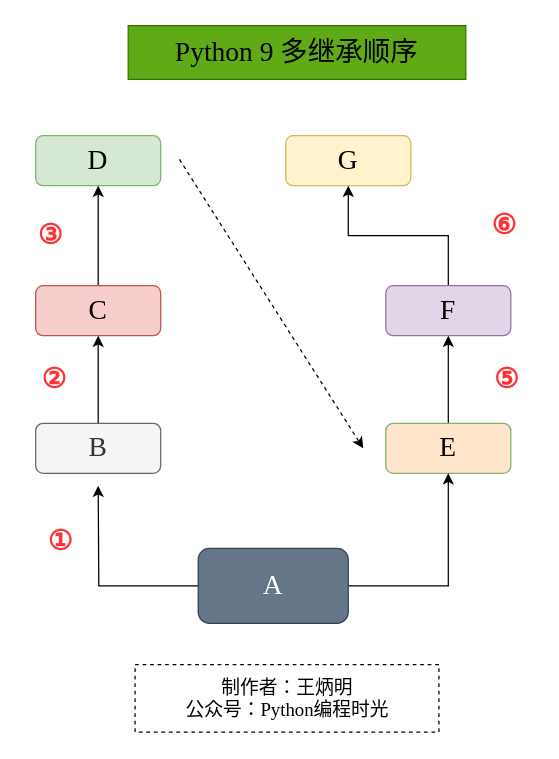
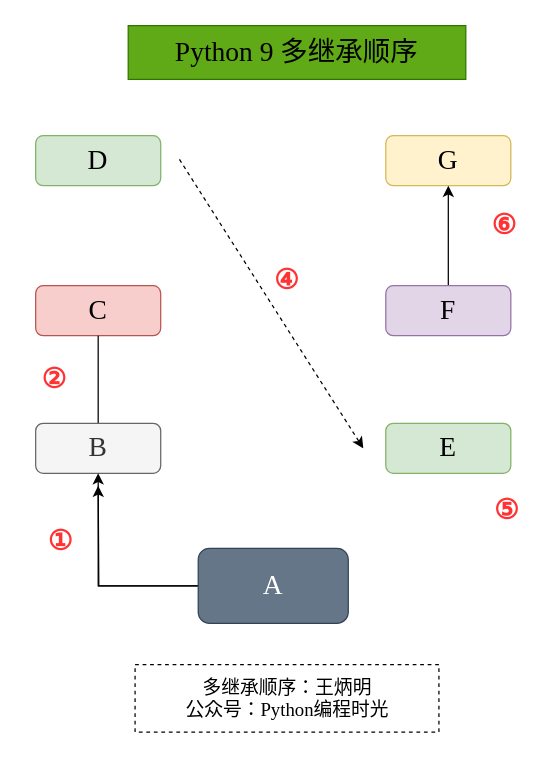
node "G": moved (348, 161) -> (448, 161)
node "③": removed
edge "C" -> "D": removed
node "④": added
edge "B" -> "C": arrowhead classic -> none
node "⑤": moved (507, 379) -> (507, 511)
edge "E" -> "F": removed
node "E": fillcolor #ffe6cc -> #d5e8d4
edge "A" -> "E": now "A" -> "B"
node "制作者：王炳明 公众号：Python编程时光": label "制作者：王炳明 公众号：Python编程时光" -> "多继承顺序：王炳明 公众号：Python编程时光"
